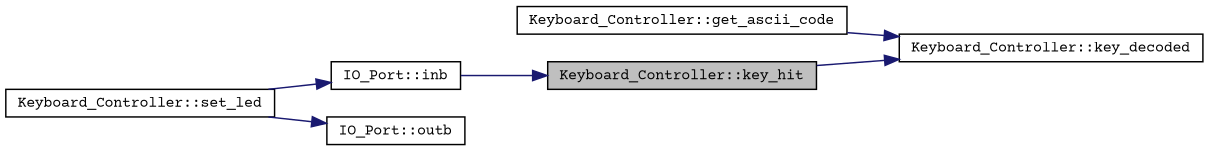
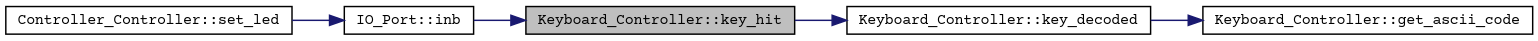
edge "Keyboard_Controller::get_ascii_code" -> "Keyboard_Controller::key_decoded": reversed
node "Keyboard_Controller::set_led": label "Keyboard_Controller::set_led" -> "Controller_Controller::set_led"
node "IO_Port::outb": removed
